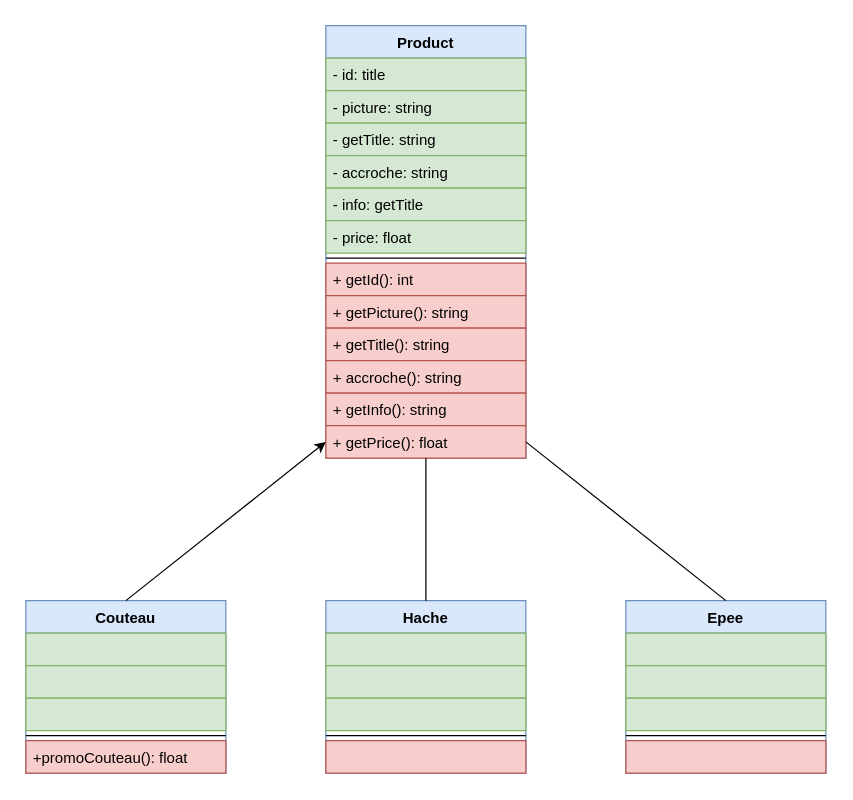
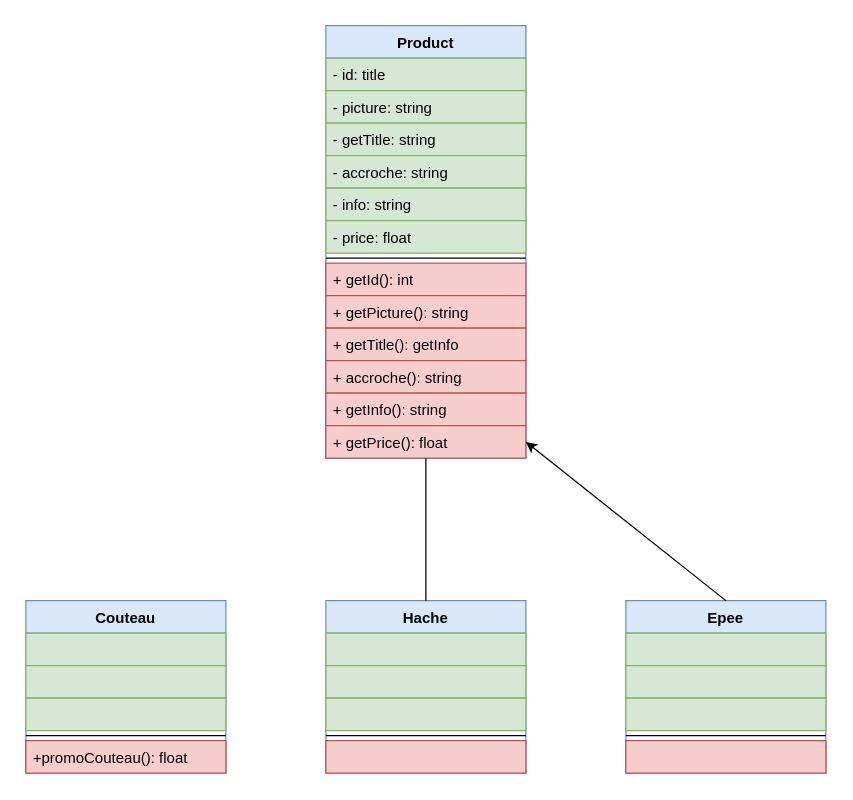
node "- info: getTitle": label "- info: getTitle" -> "- info: string"
node "+ getTitle(): string": label "+ getTitle(): string" -> "+ getTitle(): getInfo"
edge "+ getPrice(): float" -- "Epee": arrowhead none -> classic
edge "Couteau" -> "+ getPrice(): float": removed
